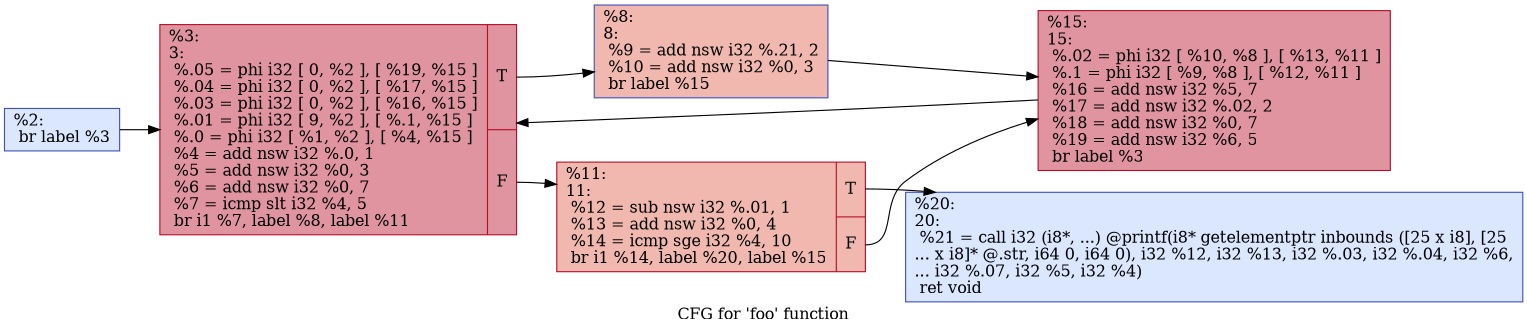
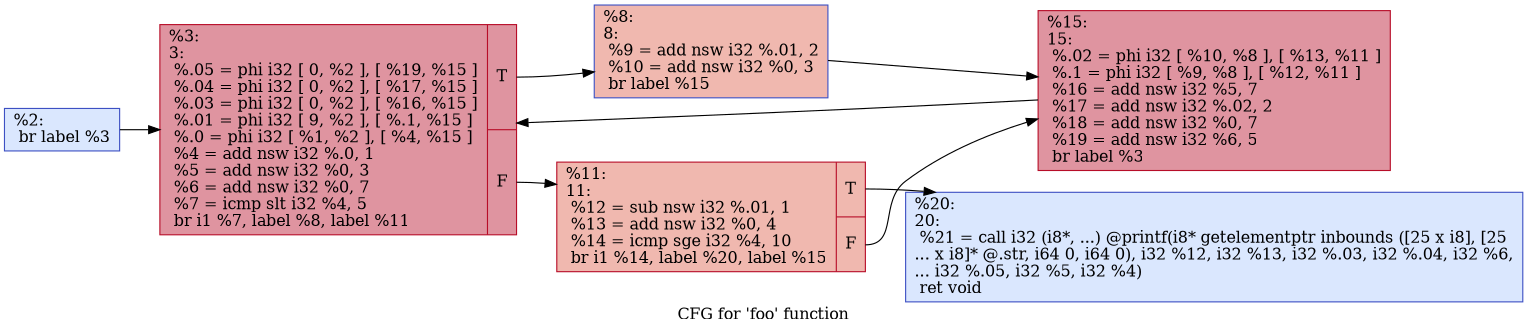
node "%8:": text "%9 = add nsw i32 %.21, 2" -> "%9 = add nsw i32 %.01, 2"
node "%20:": text "... i32 %.07, i32 %5, i32 %4)" -> "... i32 %.05, i32 %5, i32 %4)"
